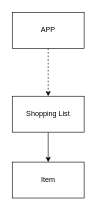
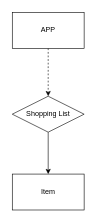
node "Shopping List": shape rectangle -> diamond
node "Item": moved (48, 180) -> (48, 192)
